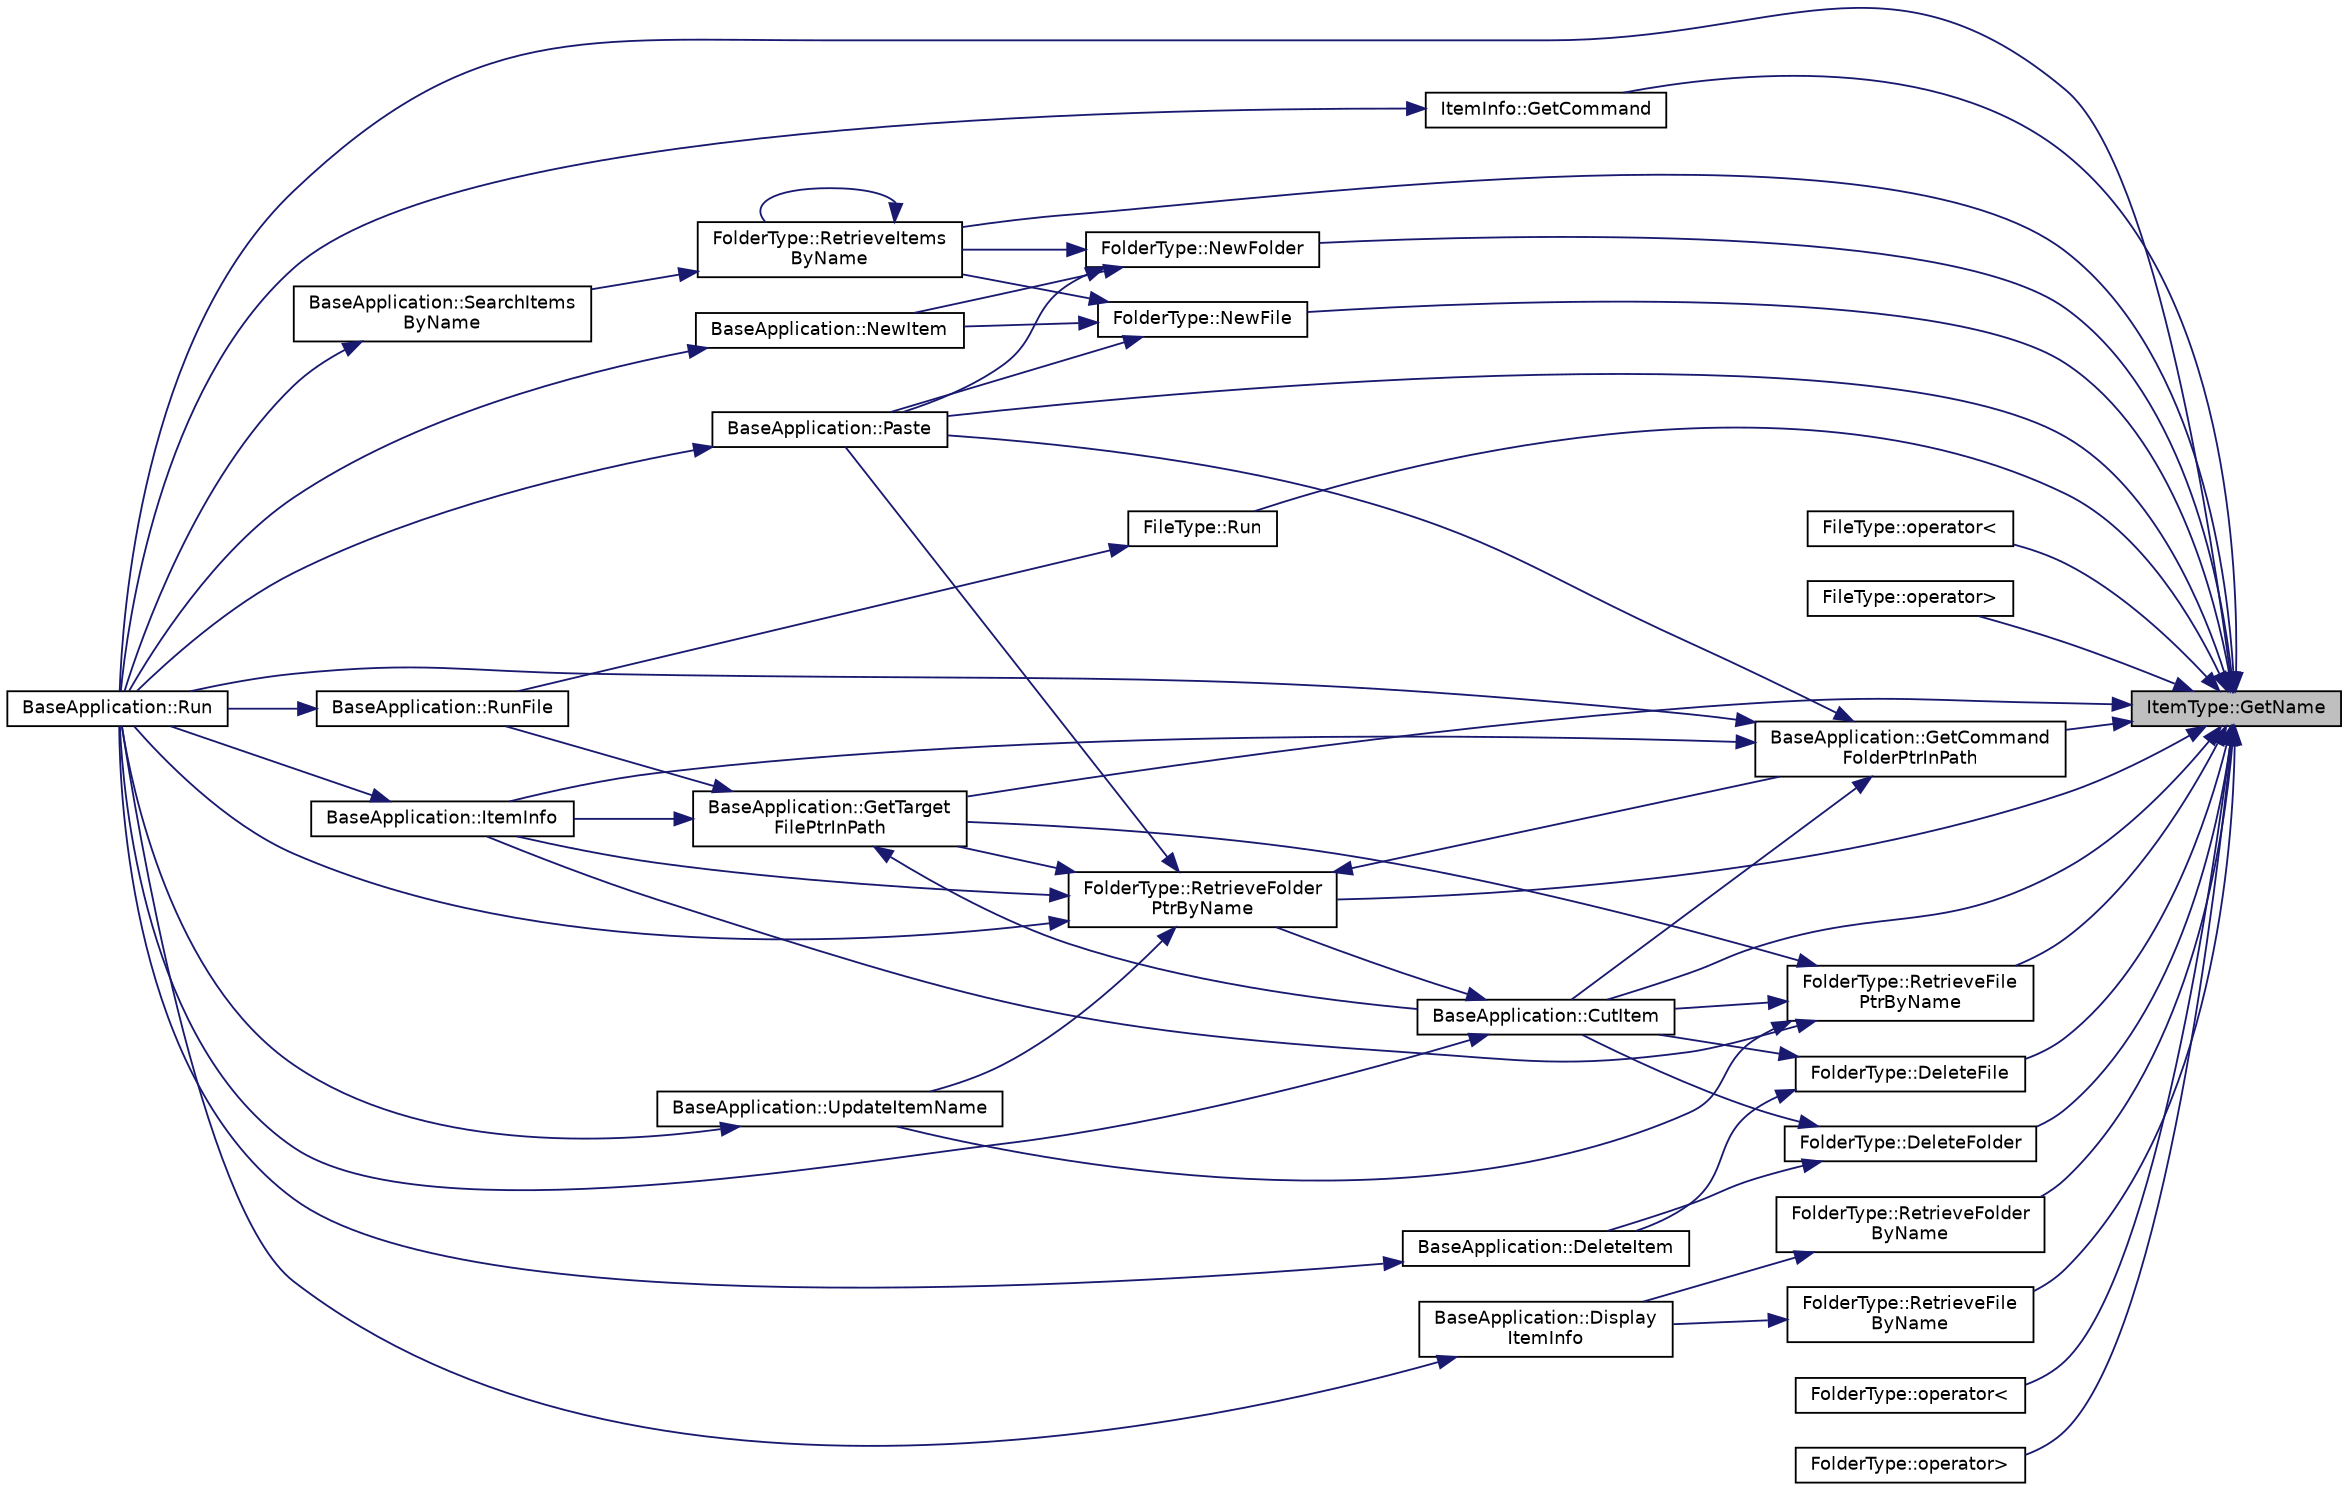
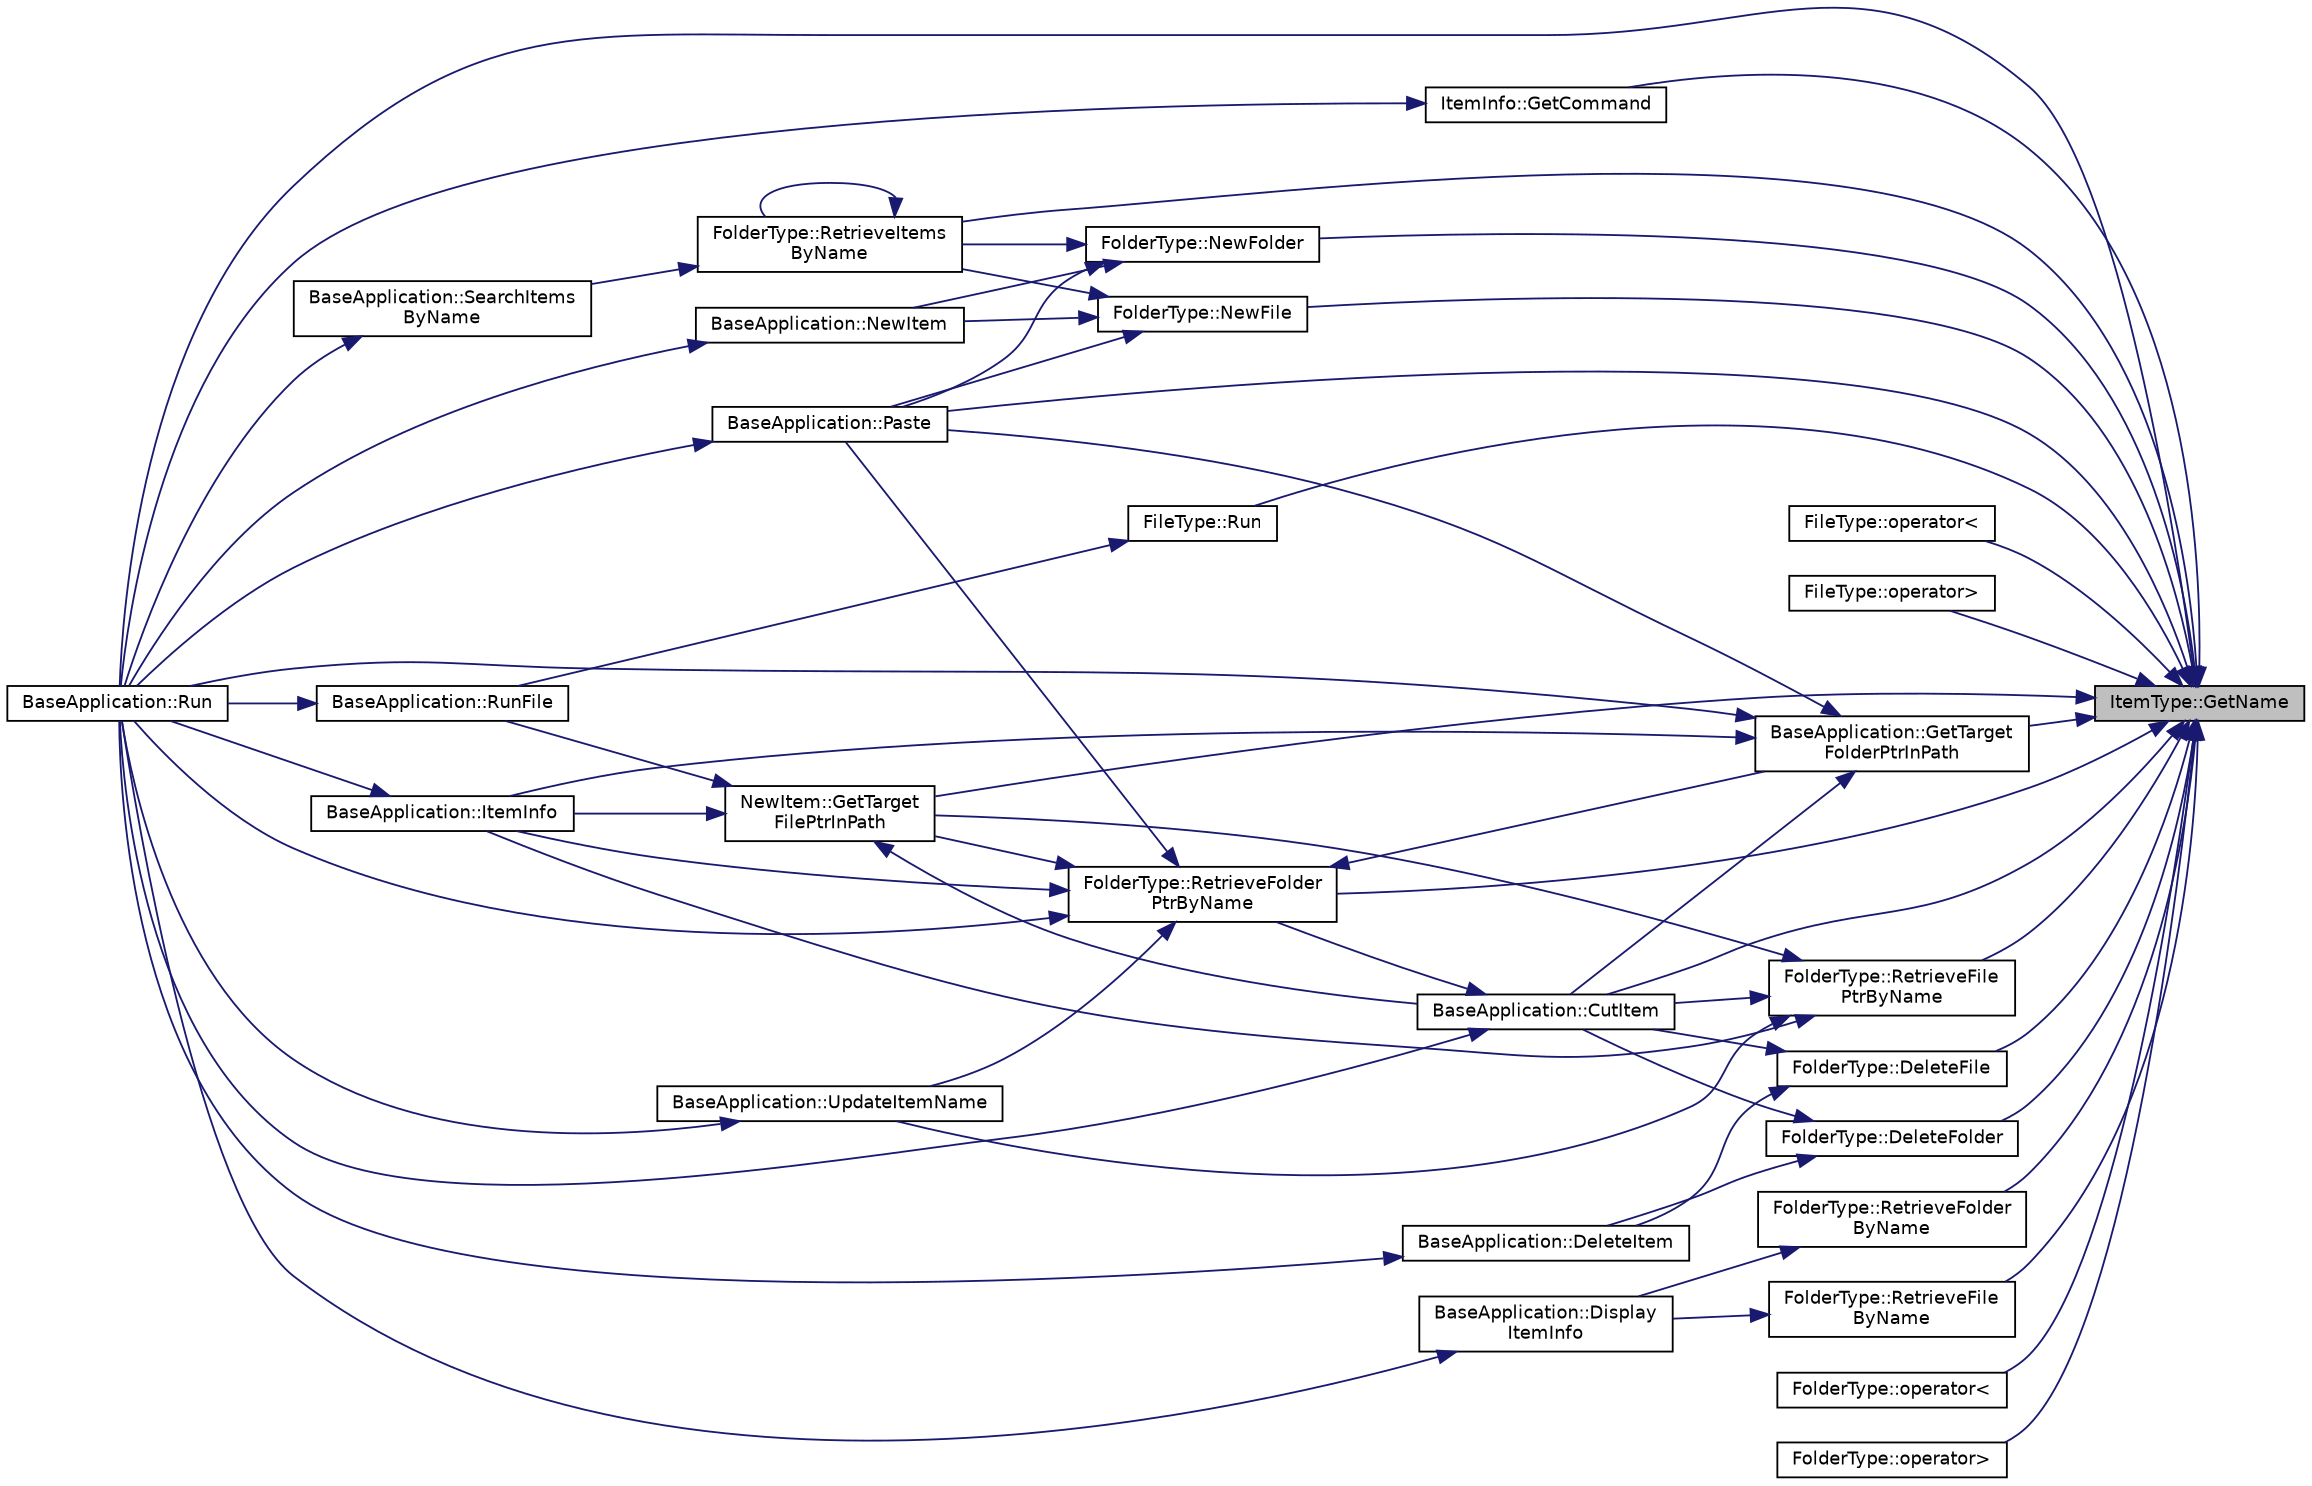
node "BaseApplication::GetCommand FolderPtrInPath": label "BaseApplication::GetCommand FolderPtrInPath" -> "BaseApplication::GetTarget FolderPtrInPath"
node "BaseApplication::GetTarget FilePtrInPath": label "BaseApplication::GetTarget FilePtrInPath" -> "NewItem::GetTarget FilePtrInPath"
